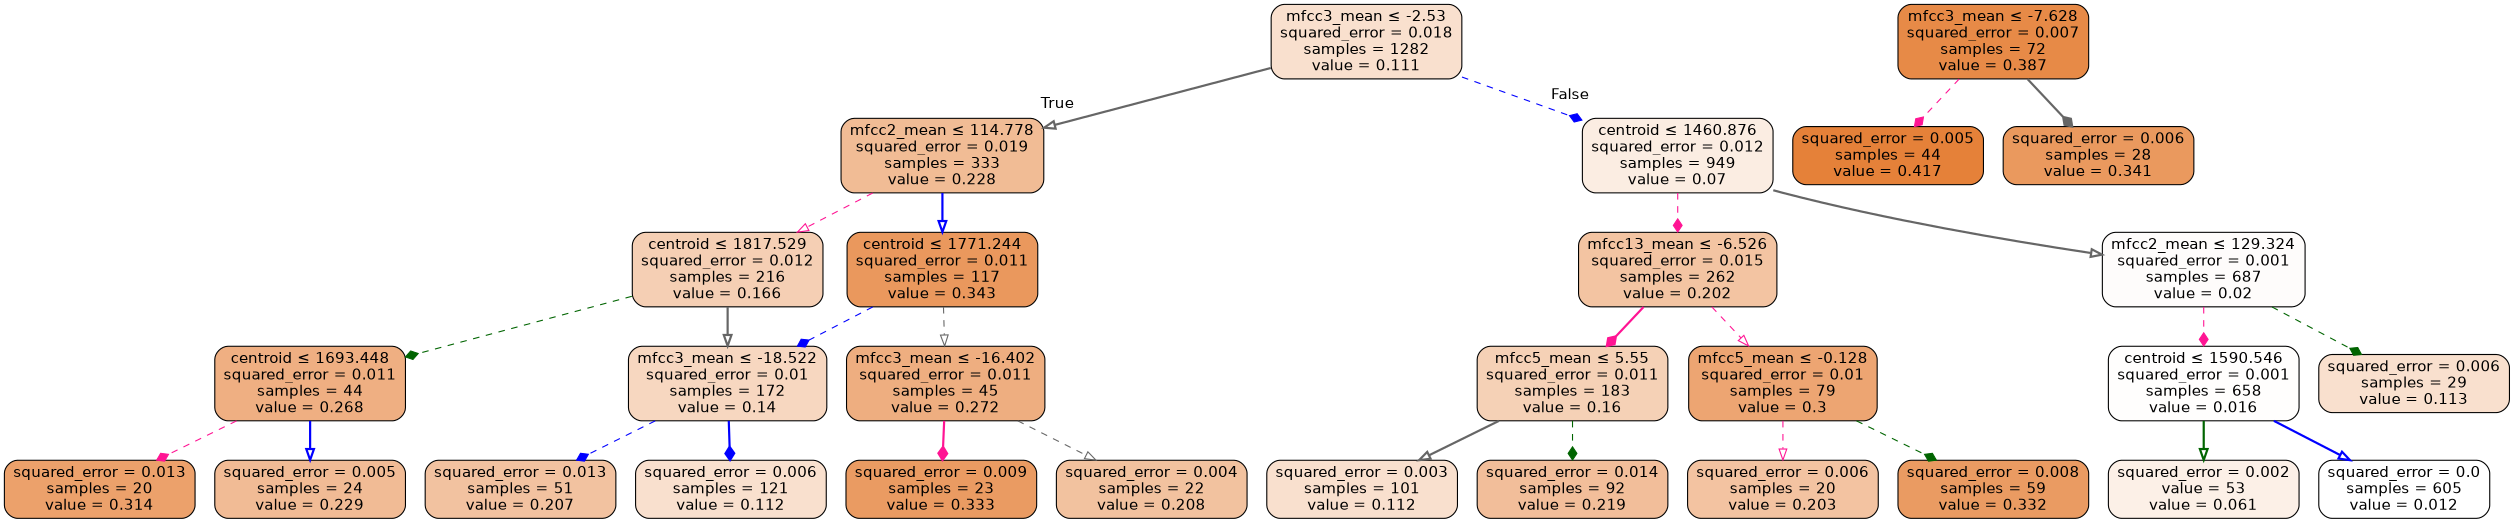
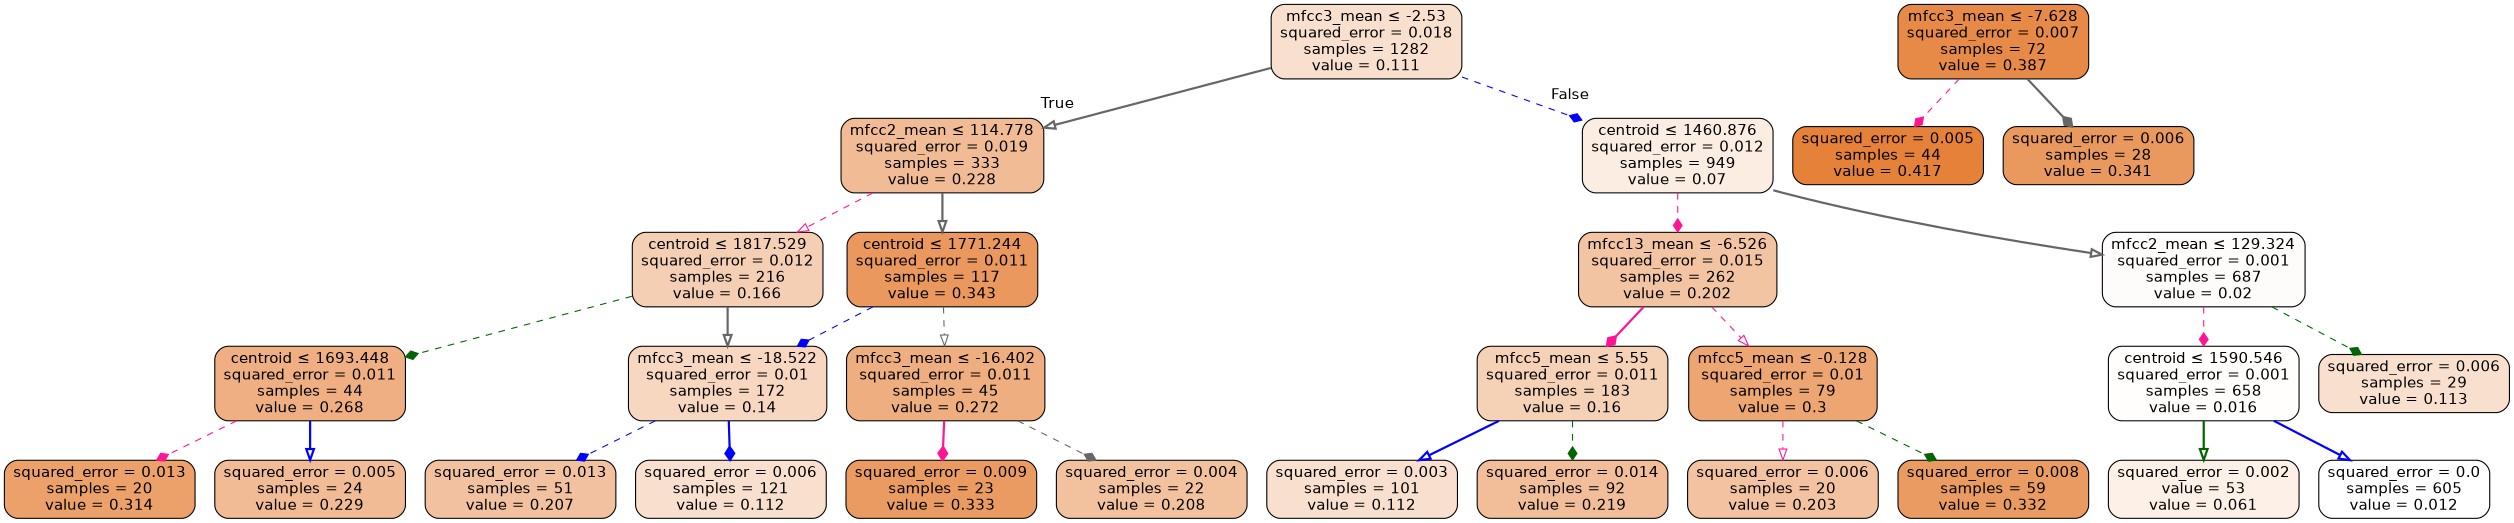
edge "mfcc2_mean ≤ 114.778" -> "centroid ≤ 1771.244": color blue -> gray40
edge "mfcc3_mean ≤ -16.402" -> "squared_error = 0.004": arrowhead onormal -> diamond
edge "mfcc5_mean ≤ 5.55" -> "squared_error = 0.003": color gray40 -> blue
